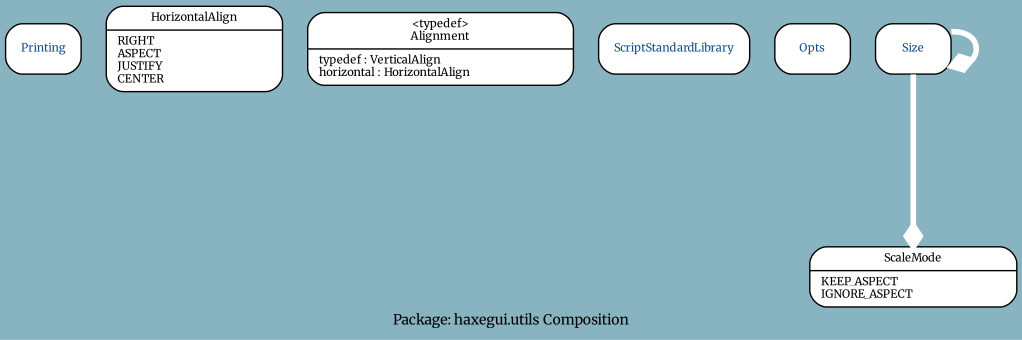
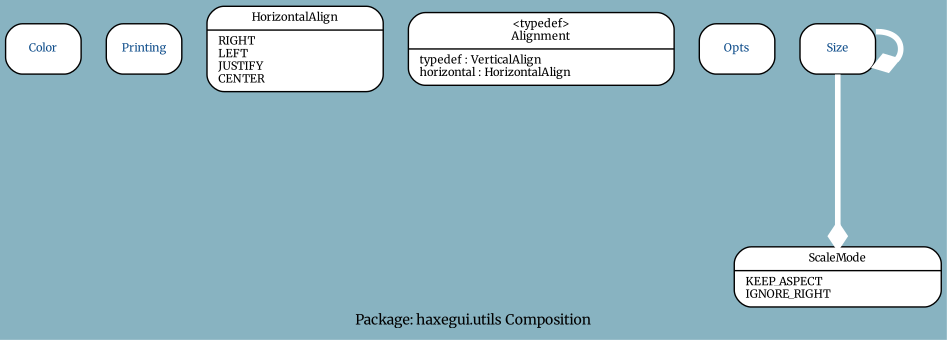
node "Color": added
node "ScriptStandardLibrary": removed
node "HorizontalAlign": text "ASPECT" -> "LEFT"
node "ScaleMode": text "IGNORE_ASPECT" -> "IGNORE_RIGHT"
